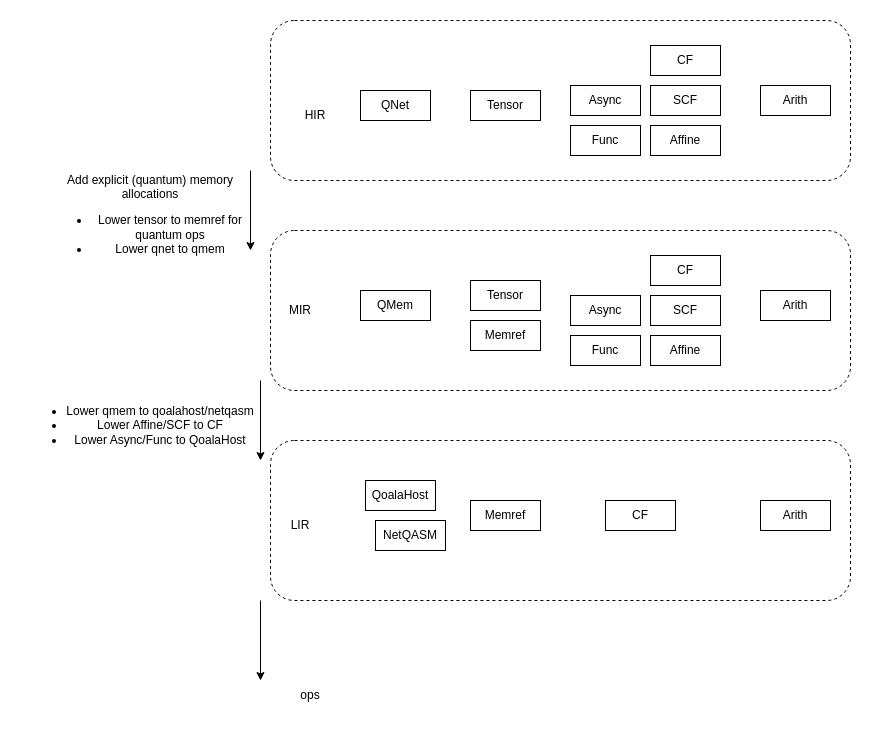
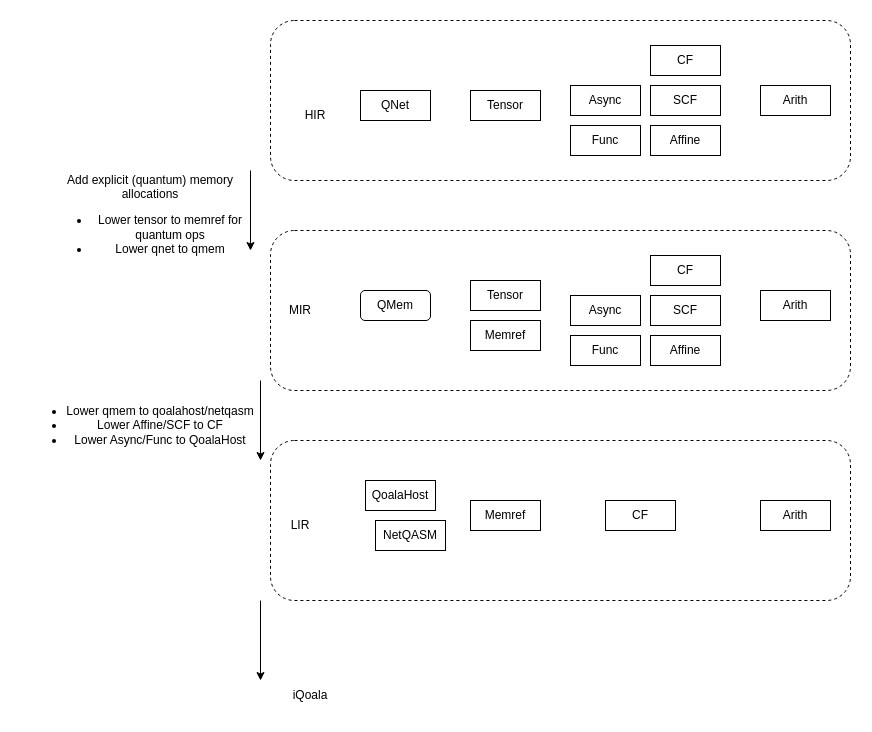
node "QMem": shape rectangle -> rounded rectangle
node "ops": label "ops" -> "iQoala"
